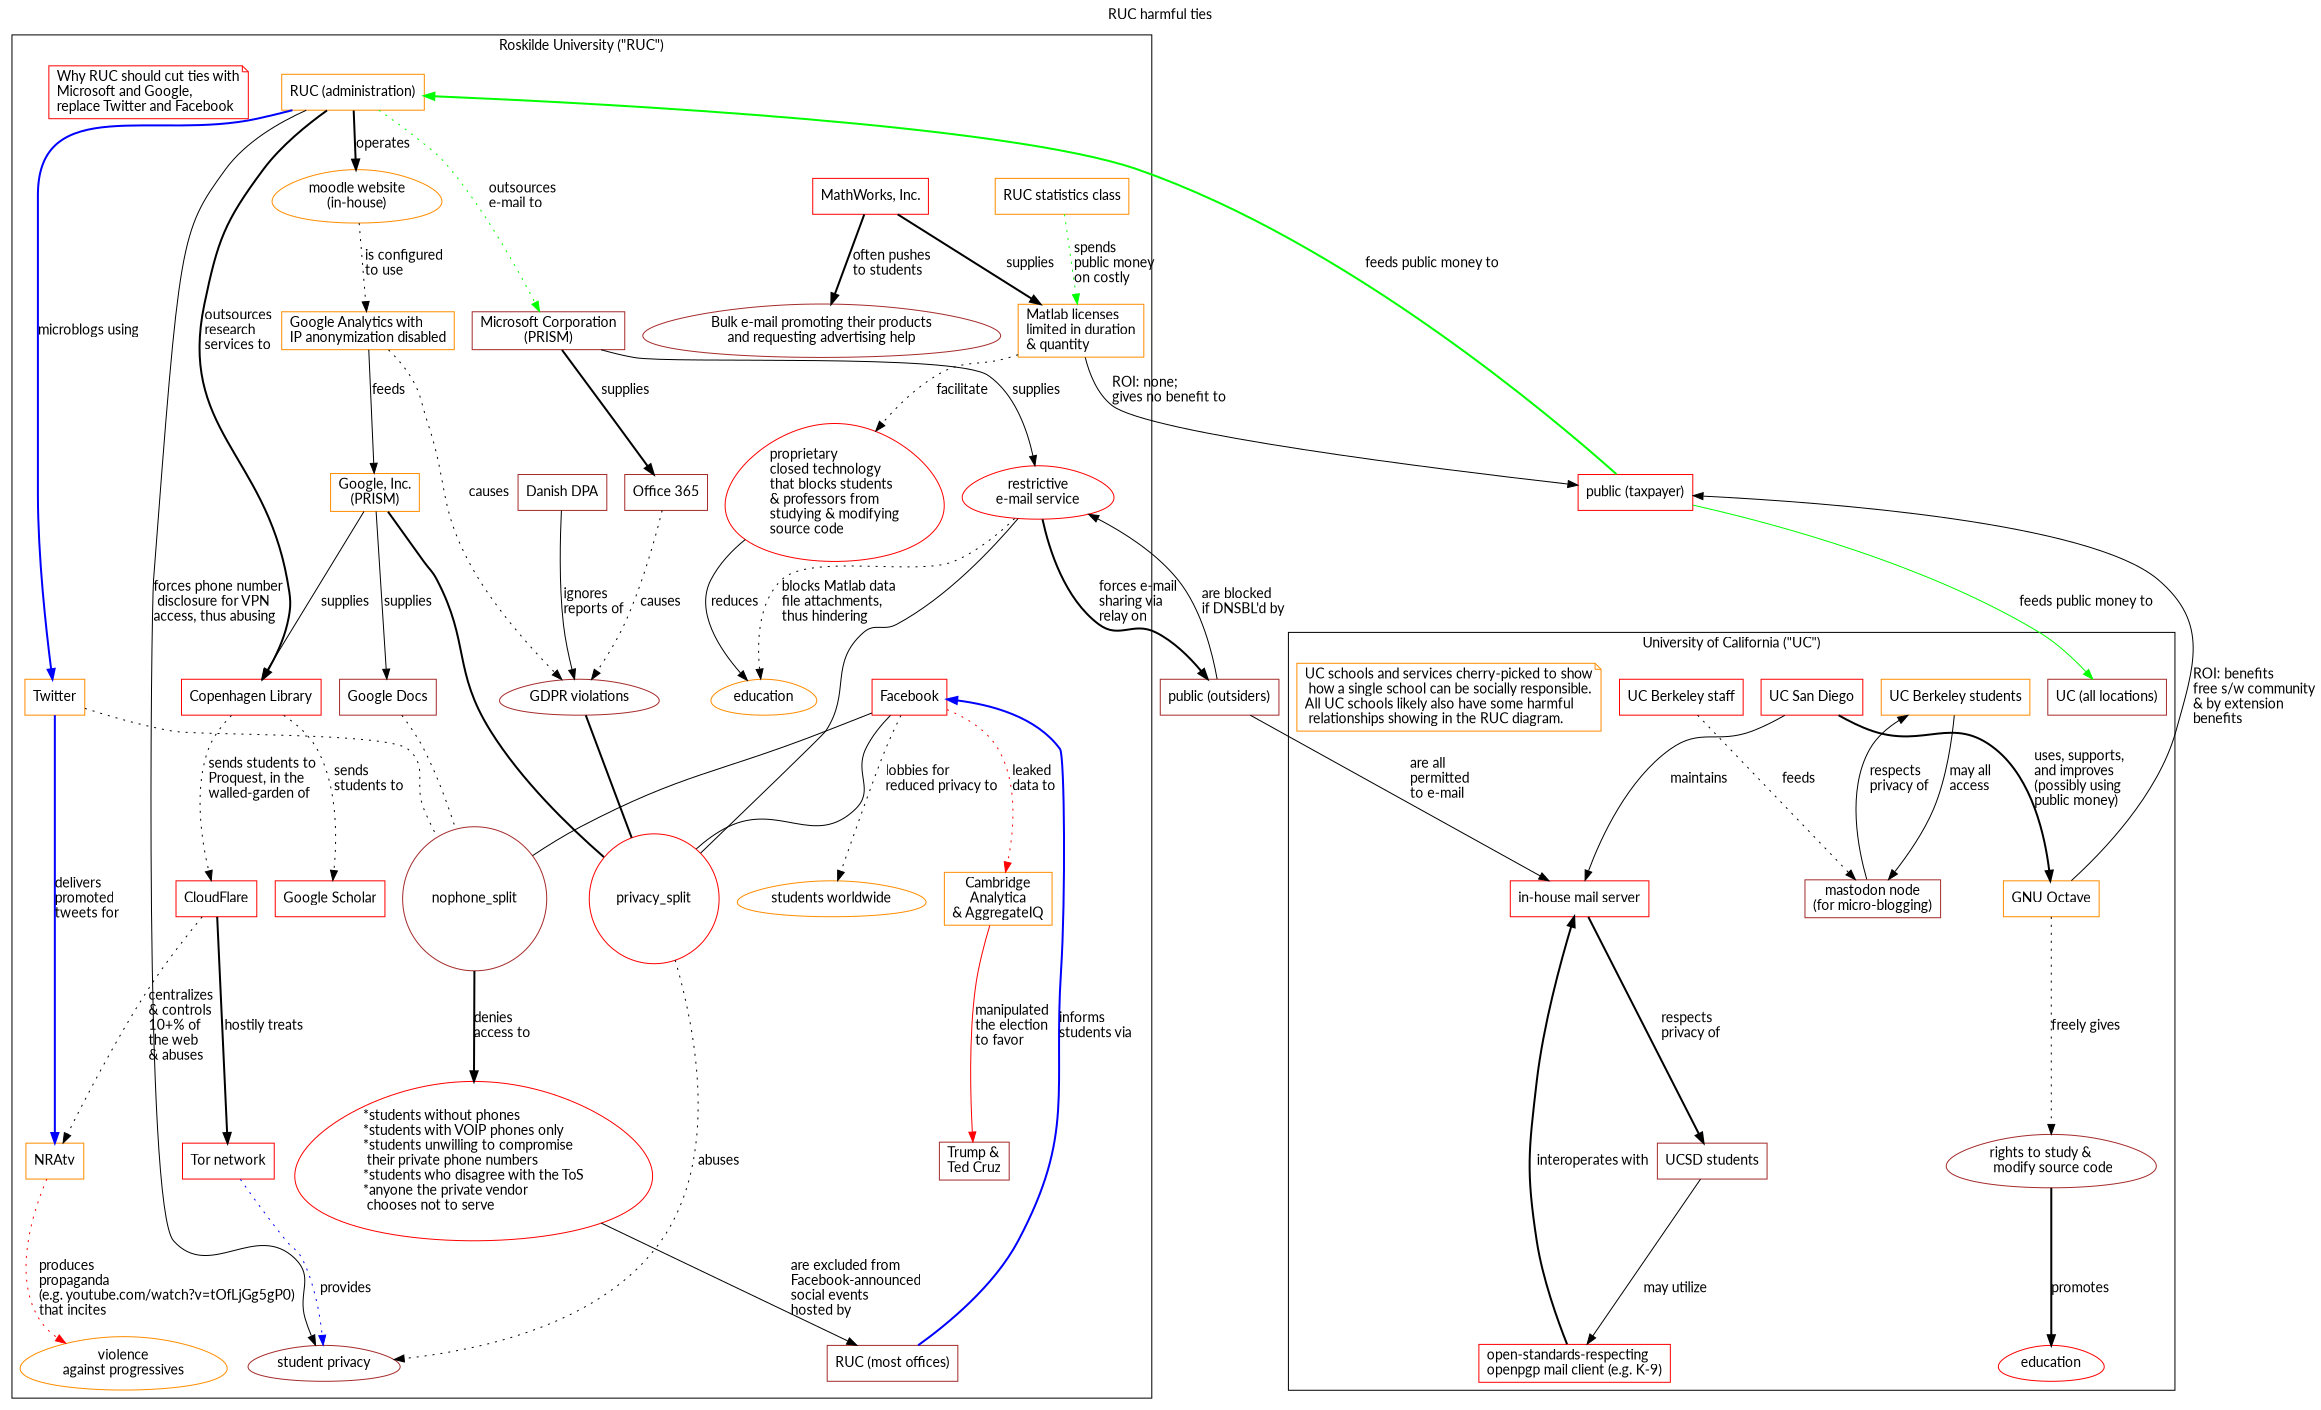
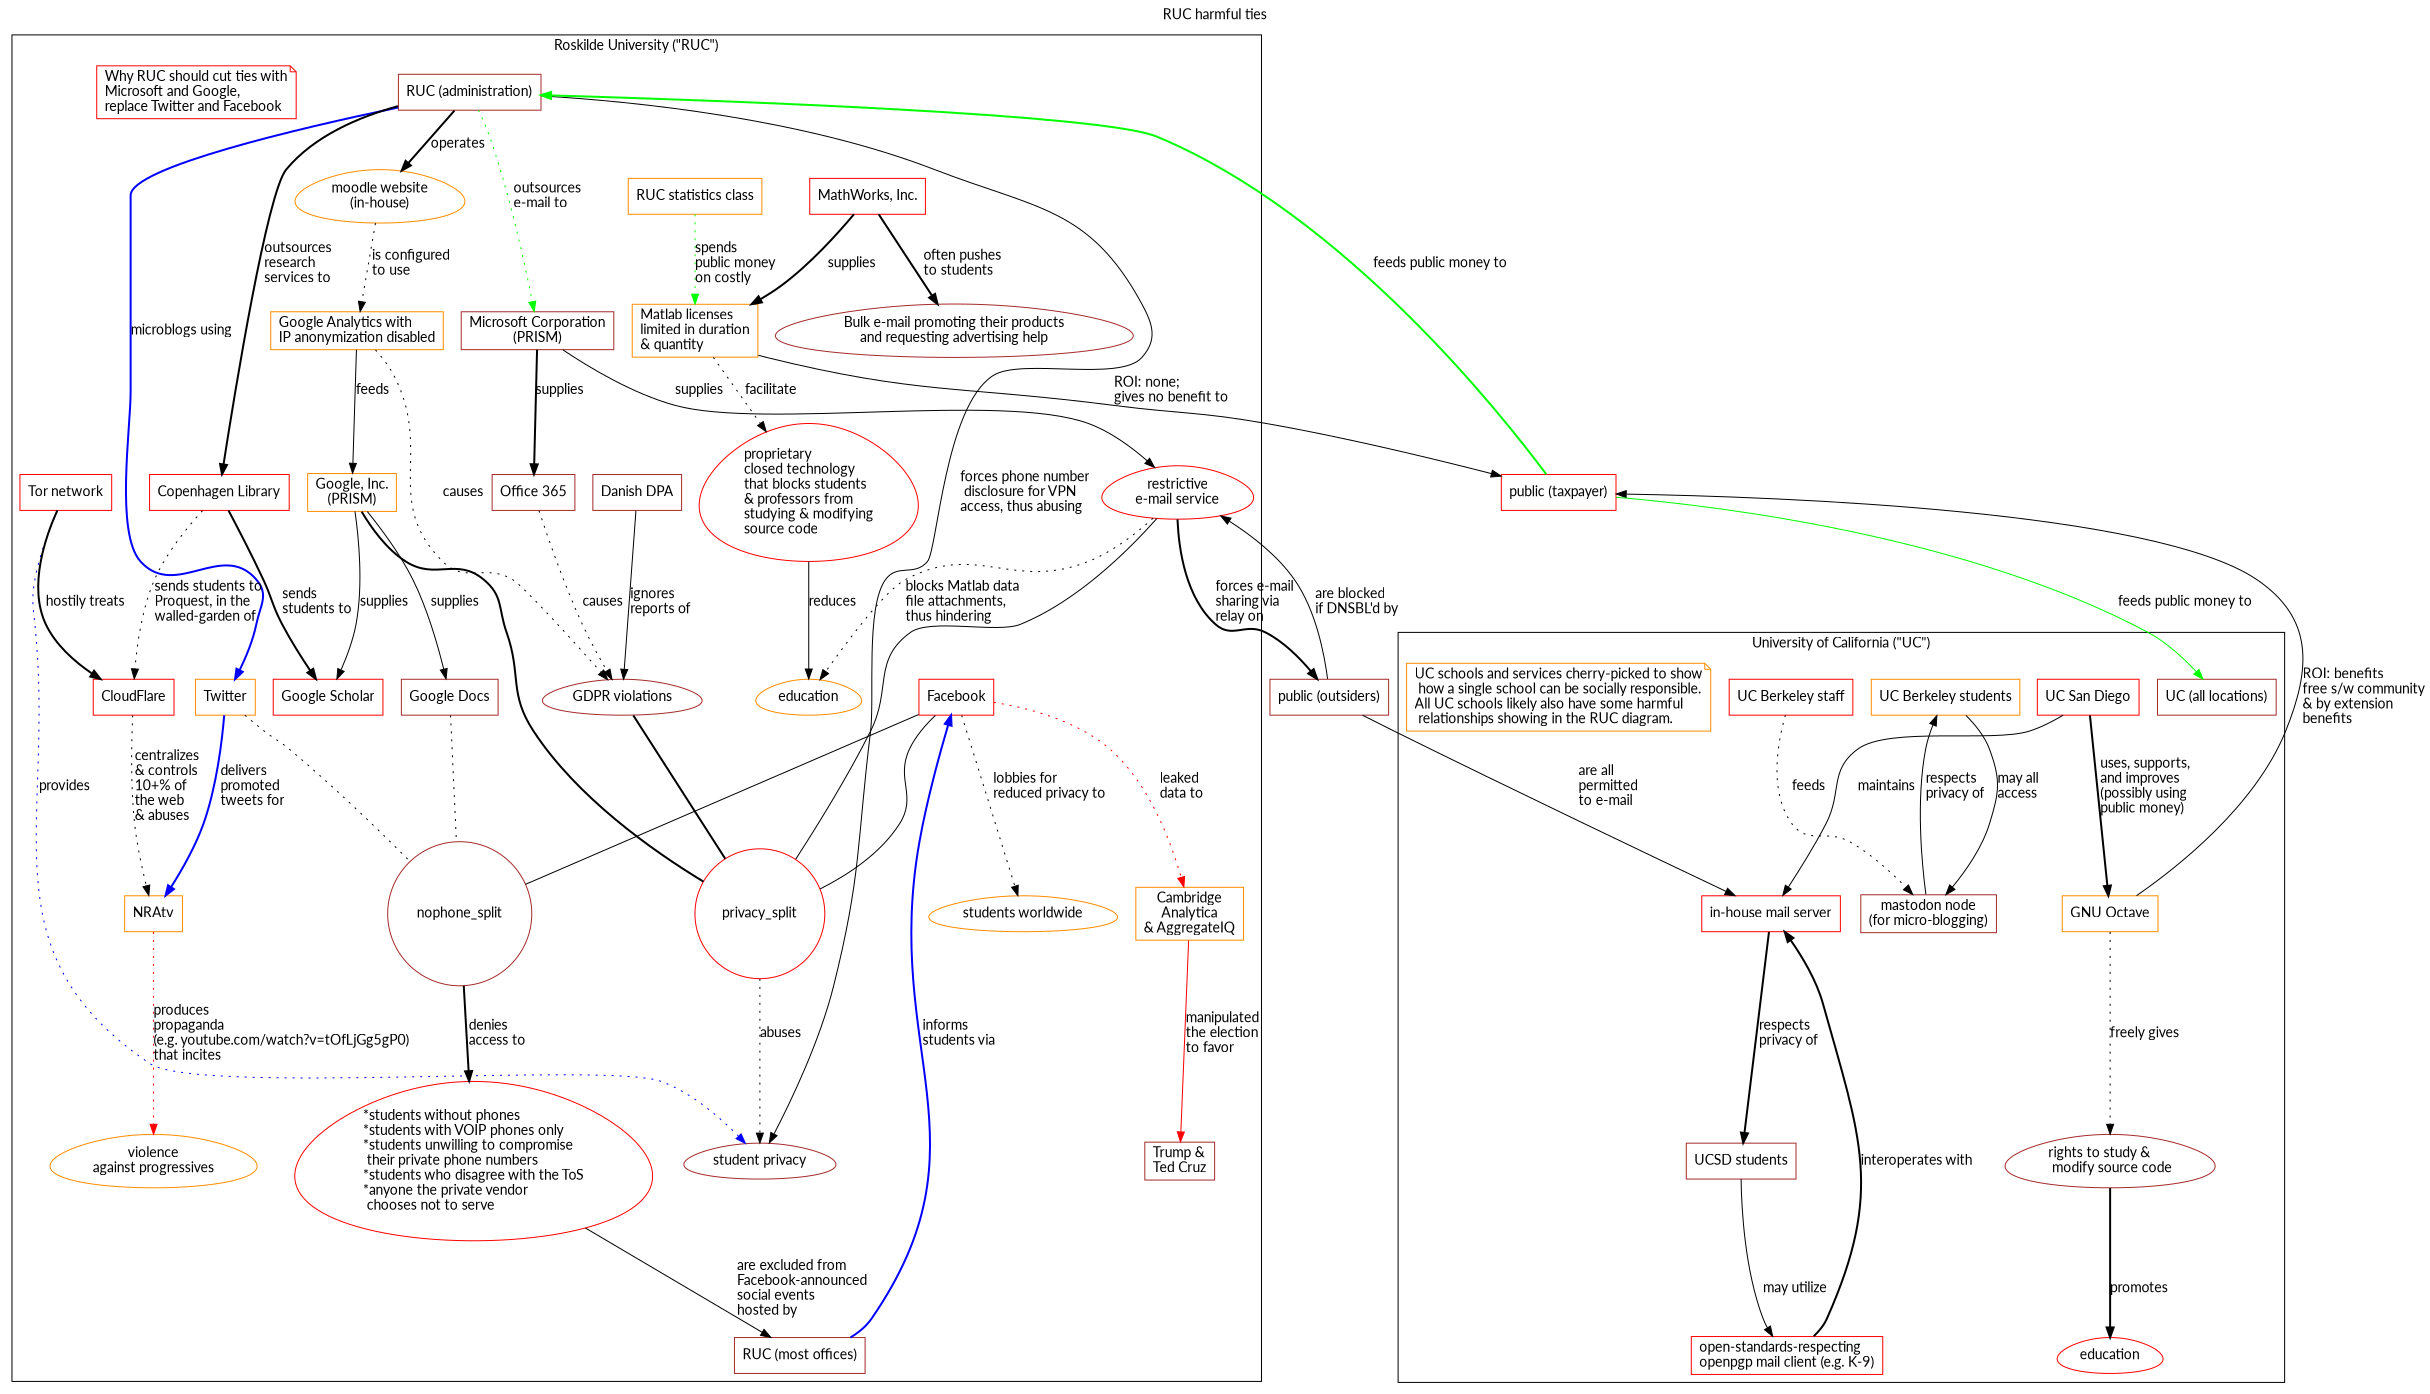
node "RUC (administration)": color darkorange -> brown
edge "Google, Inc. (PRISM)" -> "Copenhagen Library": now "Google, Inc. (PRISM)" -> "Google Scholar"
edge "Copenhagen Library" -> "Google Scholar": style dotted -> bold
edge "CloudFlare" -> "Tor network": reversed
